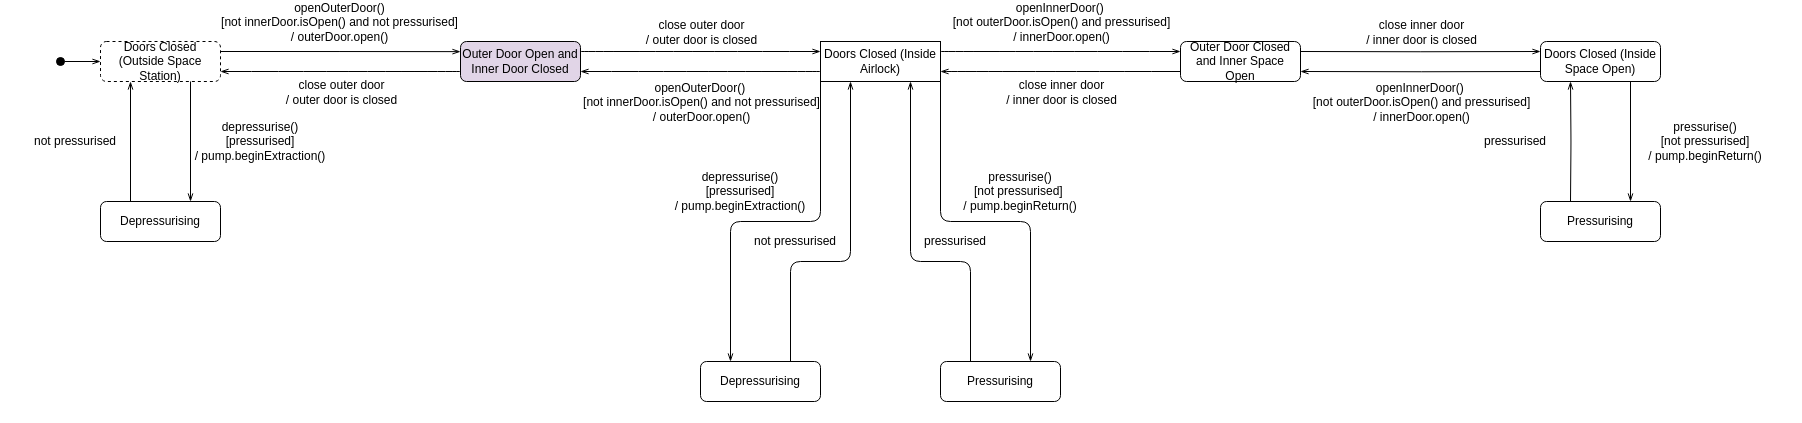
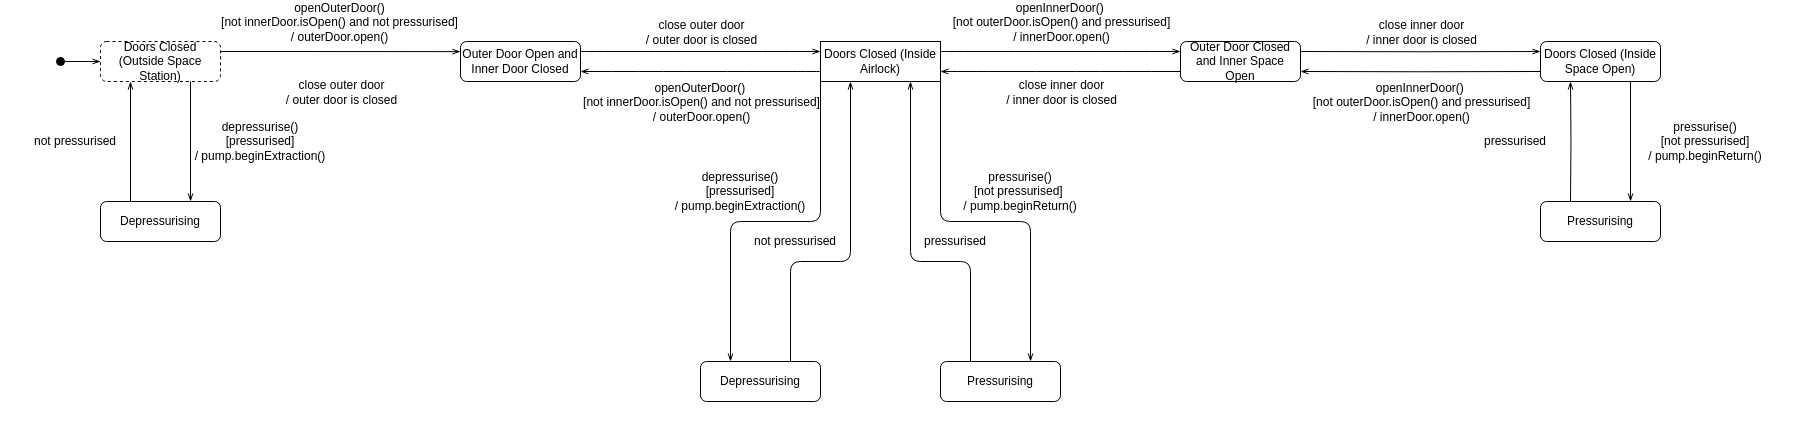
node "Outer Door Open and Inner Door Closed": fillcolor #e1d5e7 -> #ffffff
edge "Outer Door Open and Inner Door Closed" -> "Doors Closed (Outside Space Station)": removed
